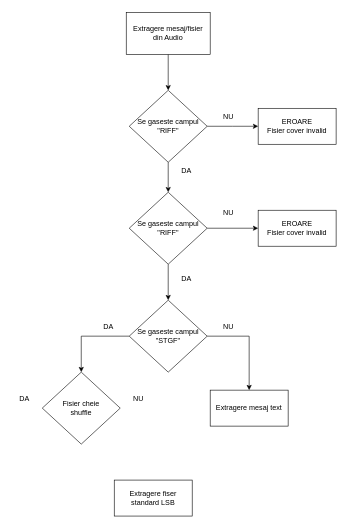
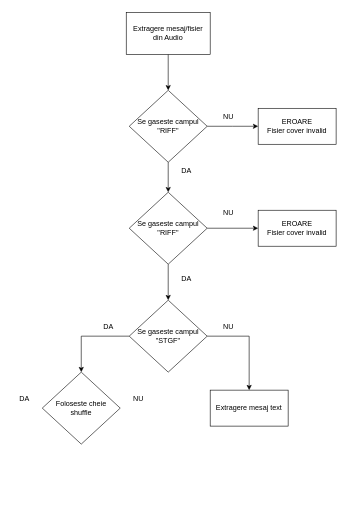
node "Fisier cheie shuffle": label "Fisier cheie shuffle" -> "Foloseste cheie shuffle"
node "Extragere fiser standard LSB": removed
